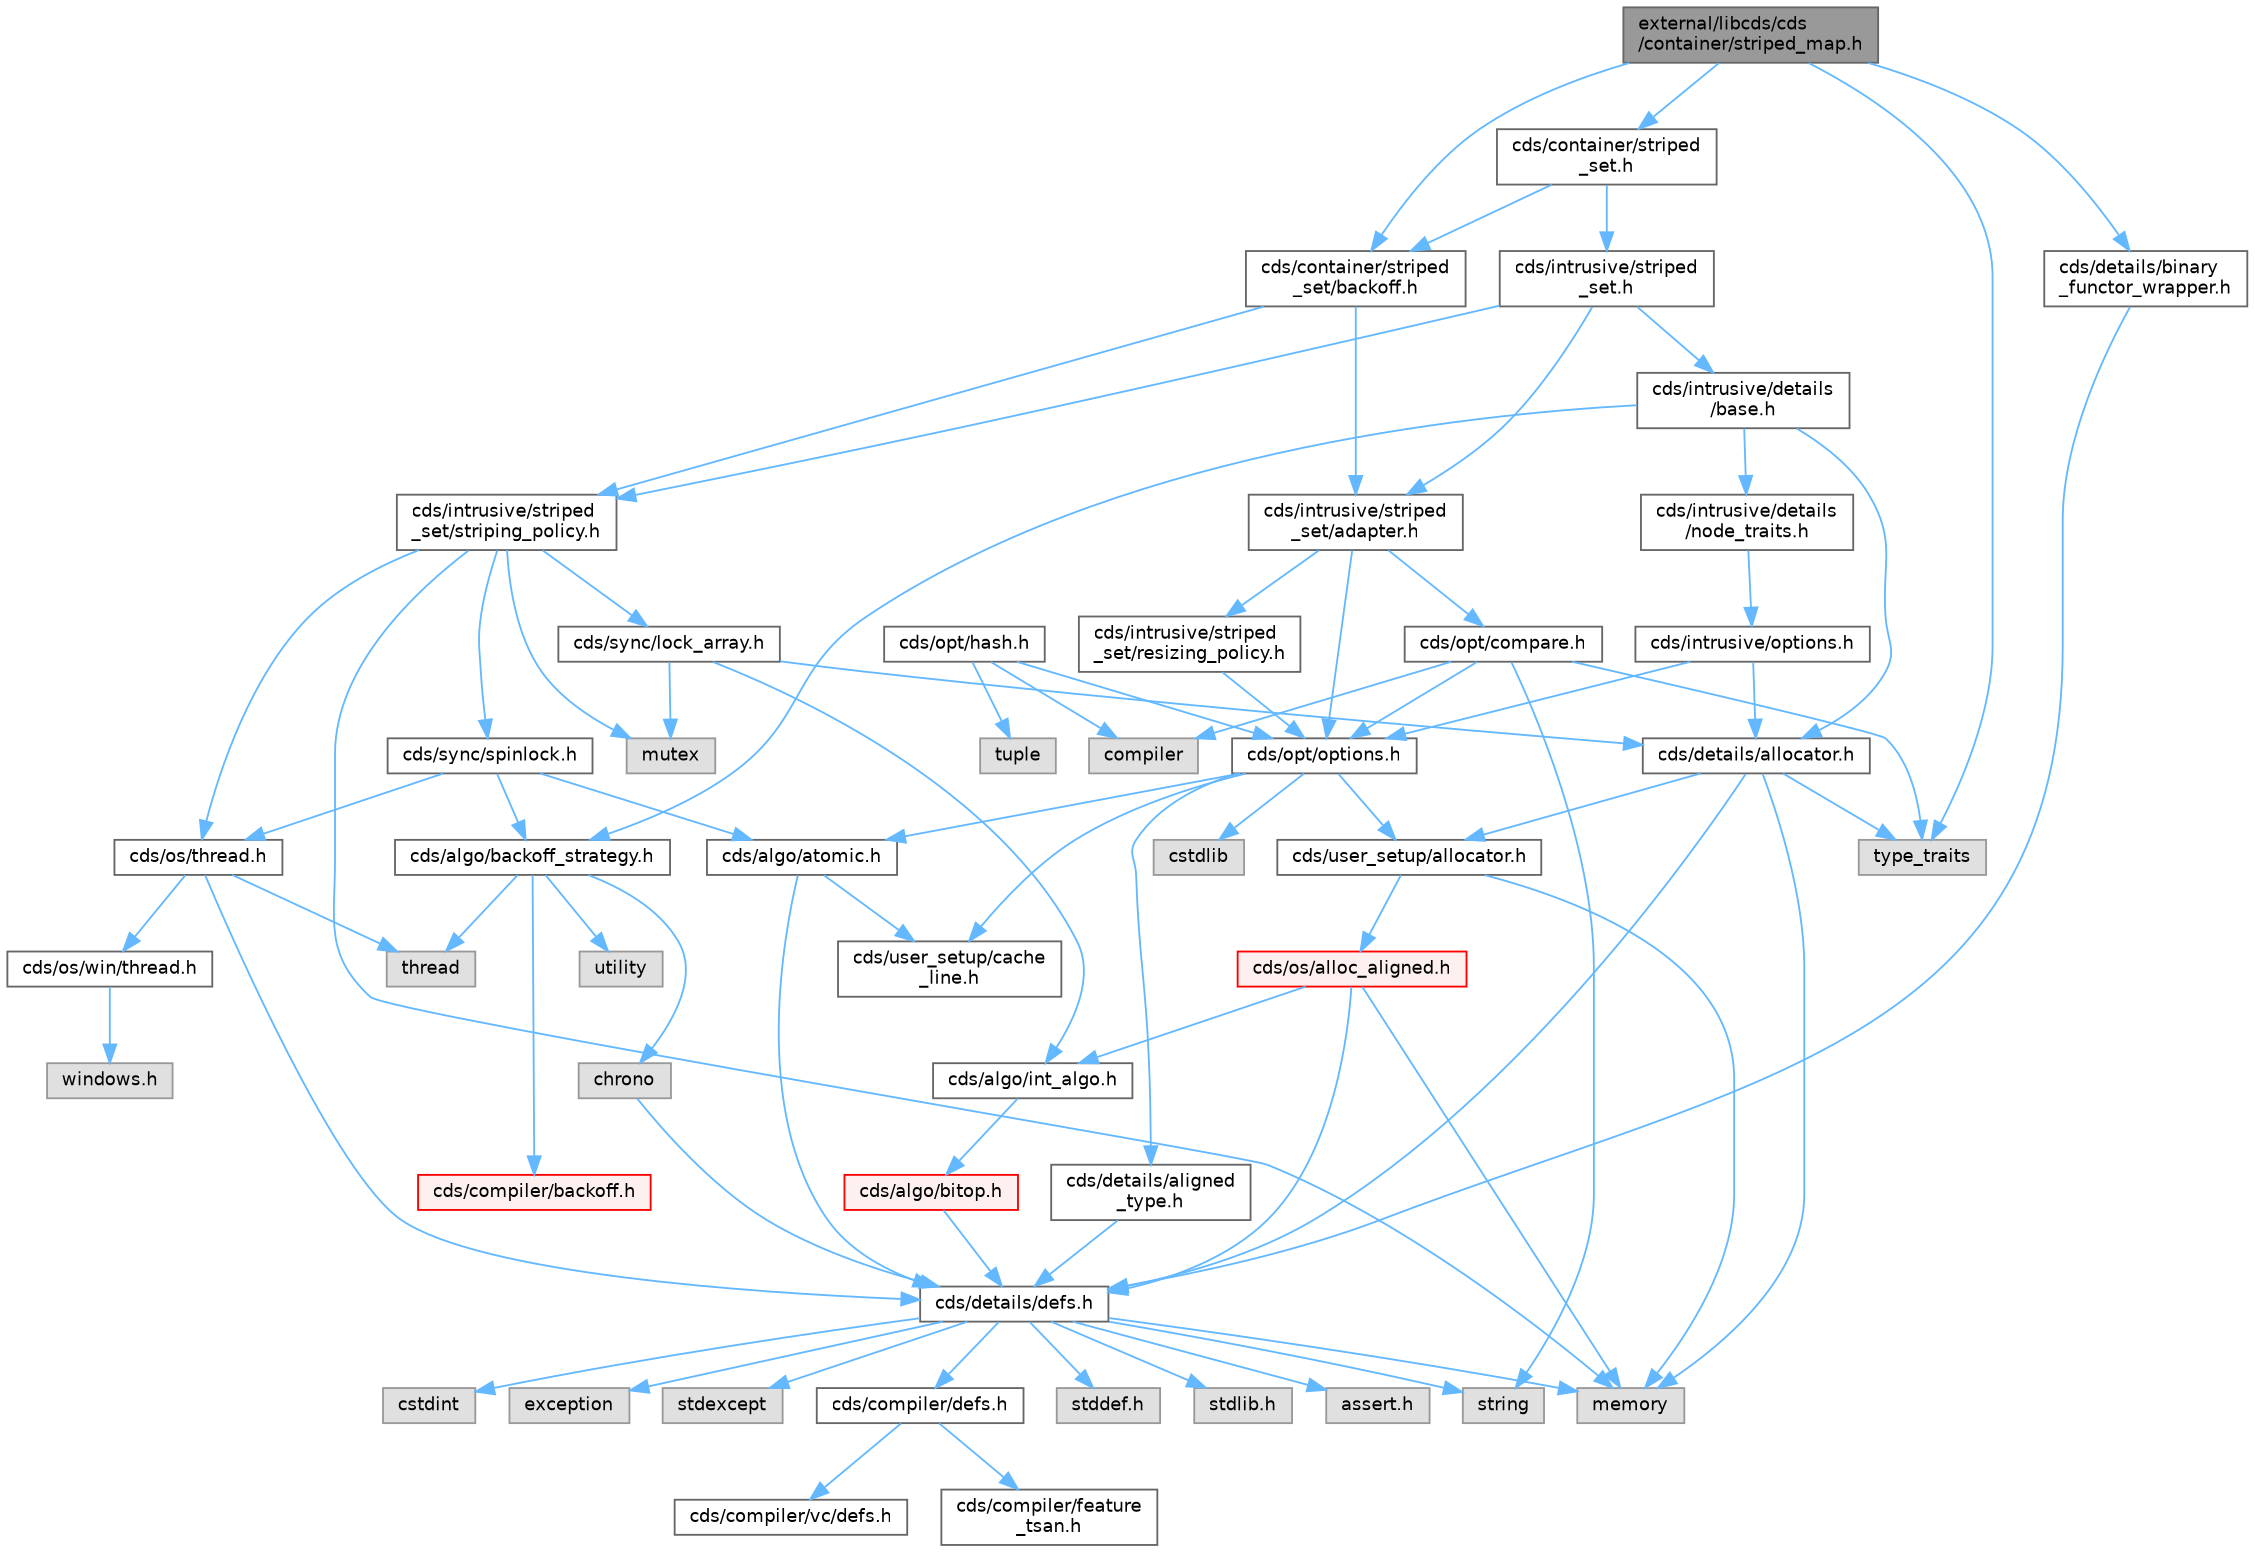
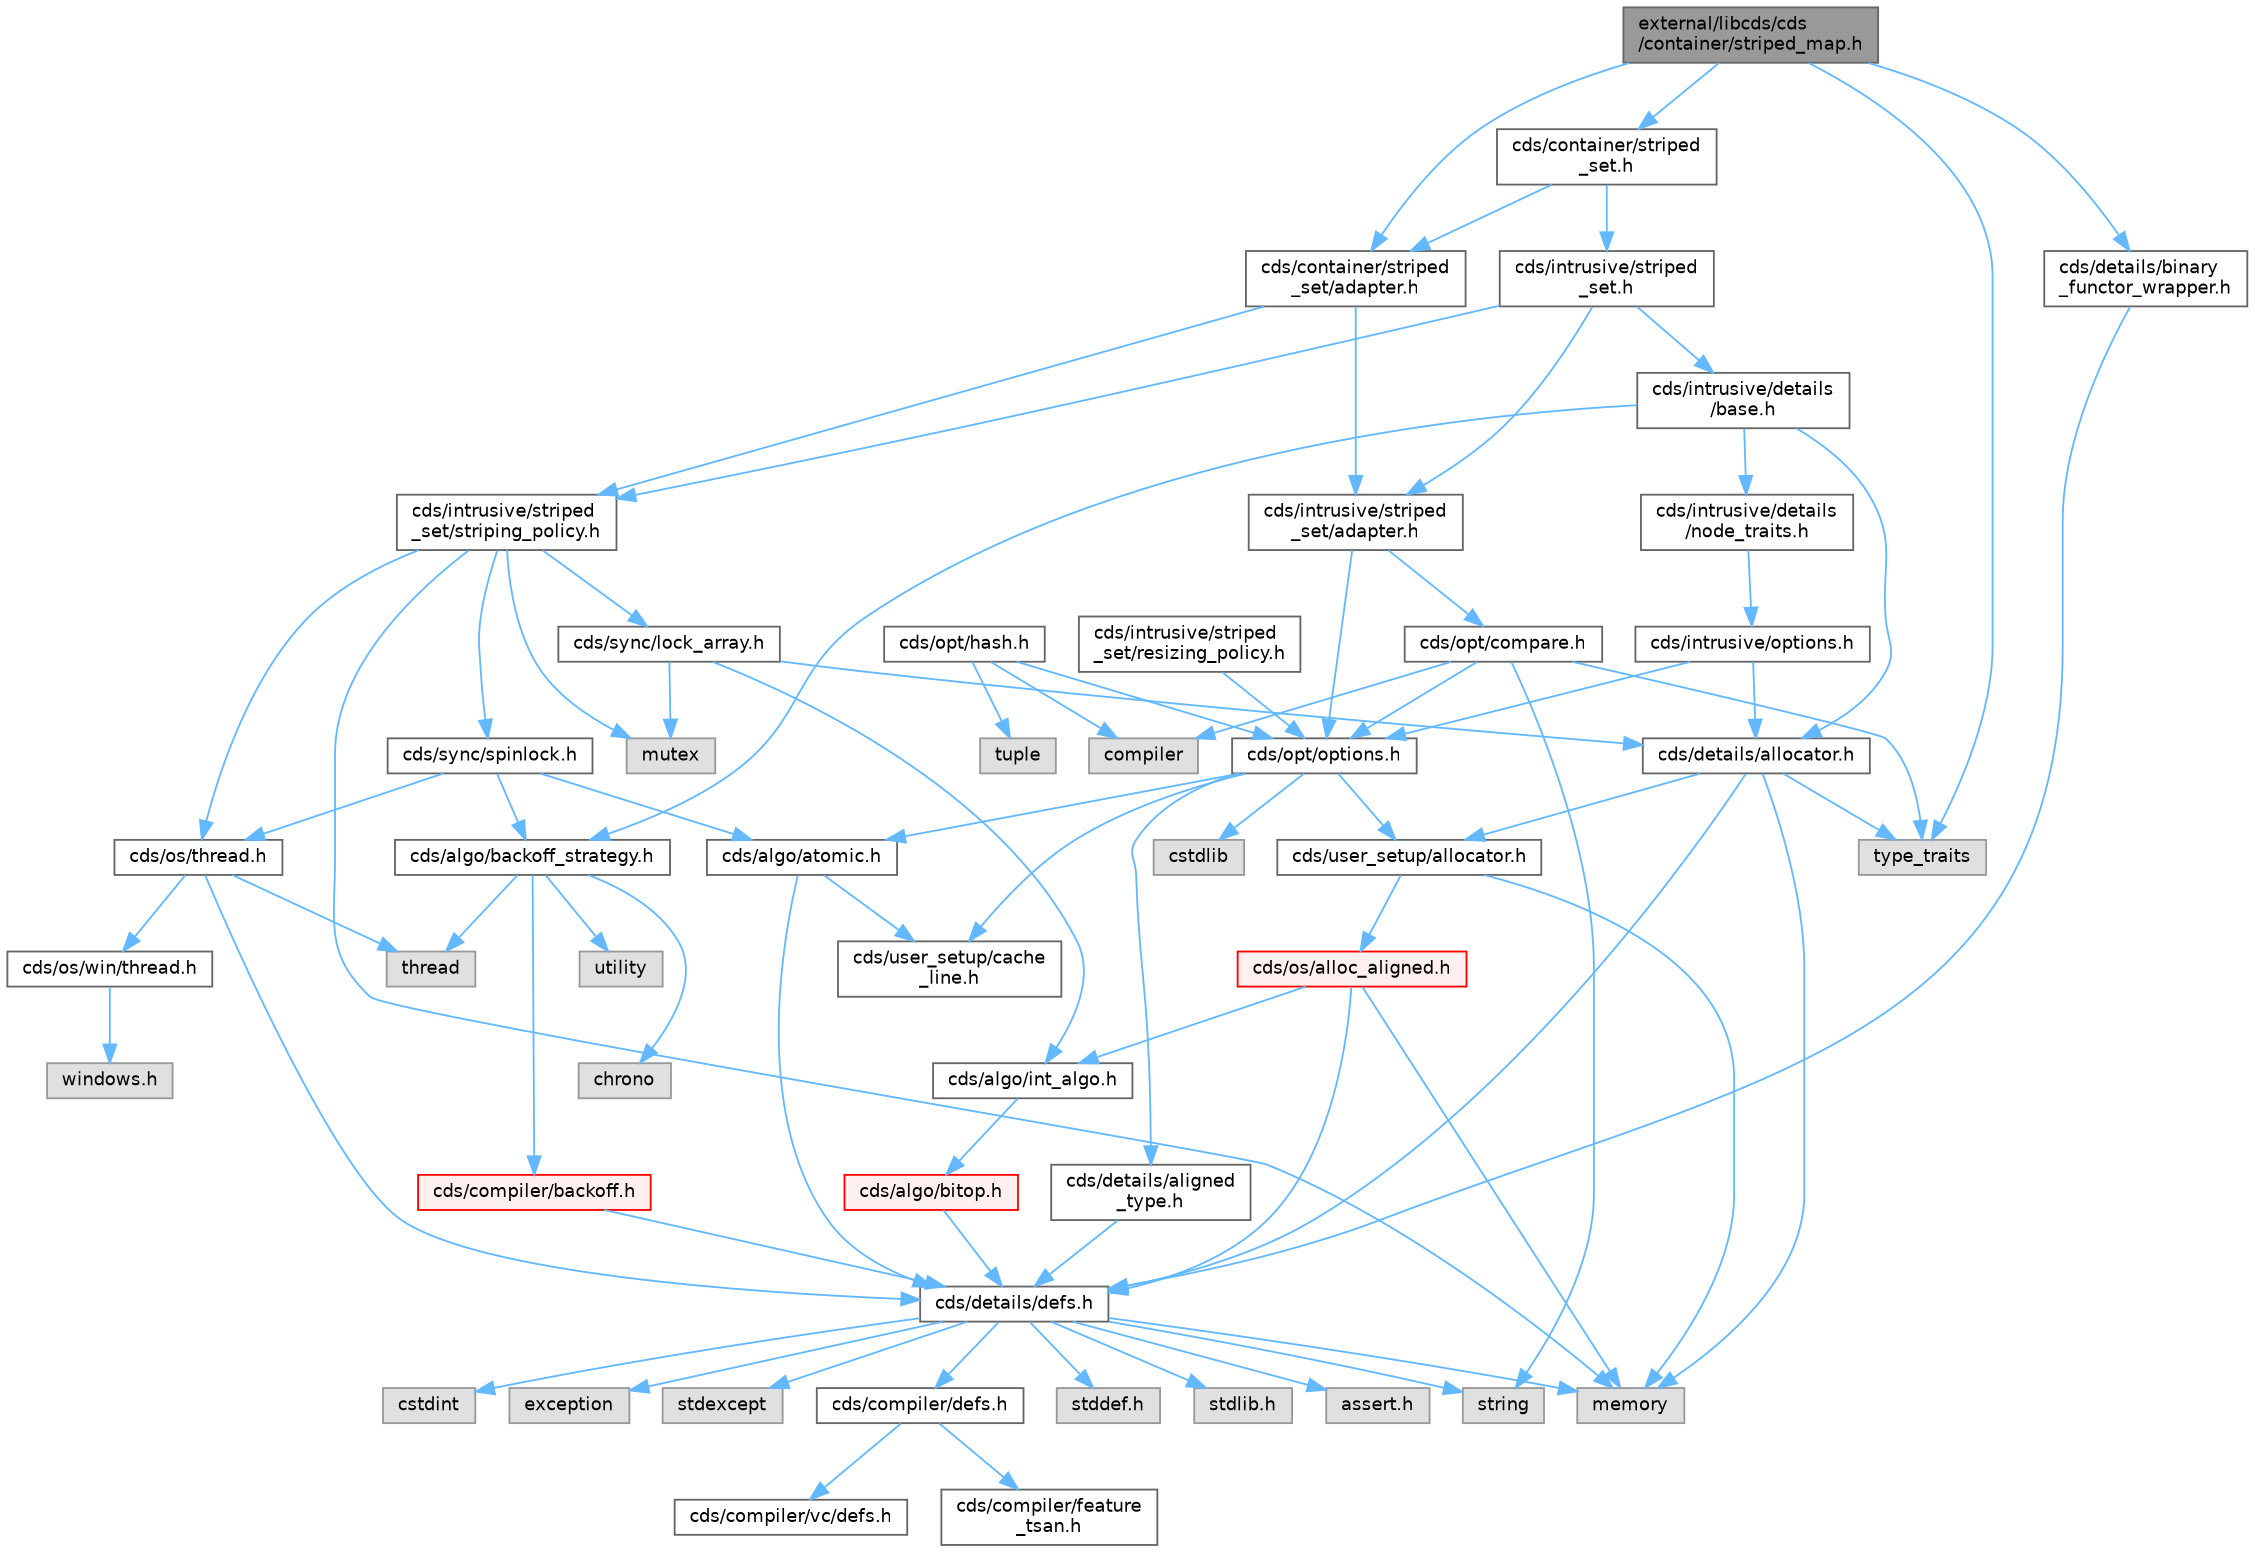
node "cds/container/striped _set/backoff.h": label "cds/container/striped _set/backoff.h" -> "cds/container/striped _set/adapter.h"
edge "cds/intrusive/striped _set/adapter.h" -> "cds/intrusive/striped _set/resizing_policy.h": removed
edge "chrono" -> "cds/details/defs.h": now "cds/compiler/backoff.h" -> "cds/details/defs.h"
